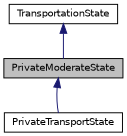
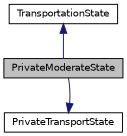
edge "PrivateTransportState" -> "PrivateModerateState": reversed
